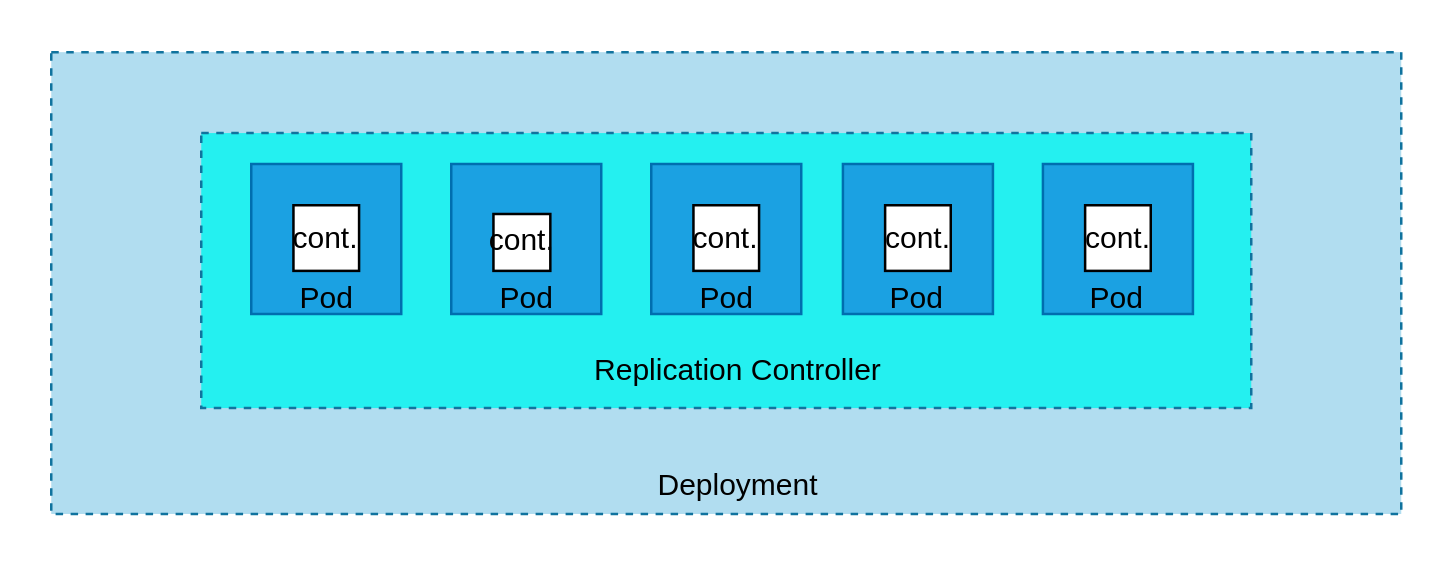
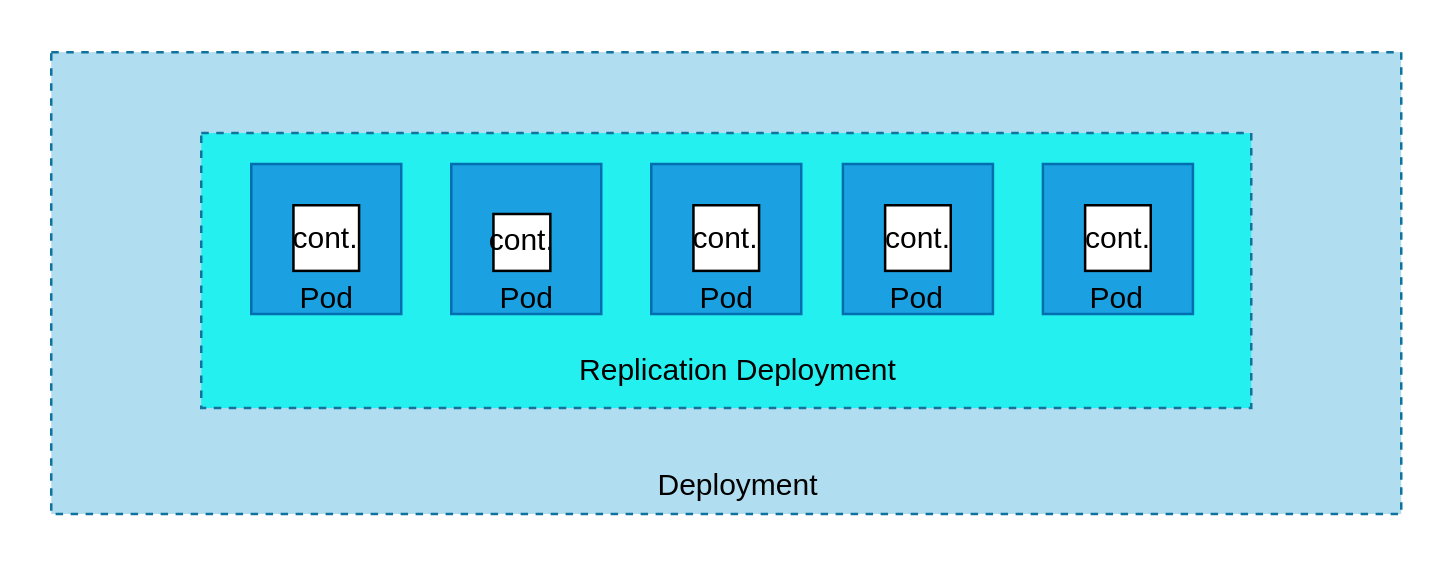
node "Replication Controller": label "Replication Controller" -> "Replication Deployment"
